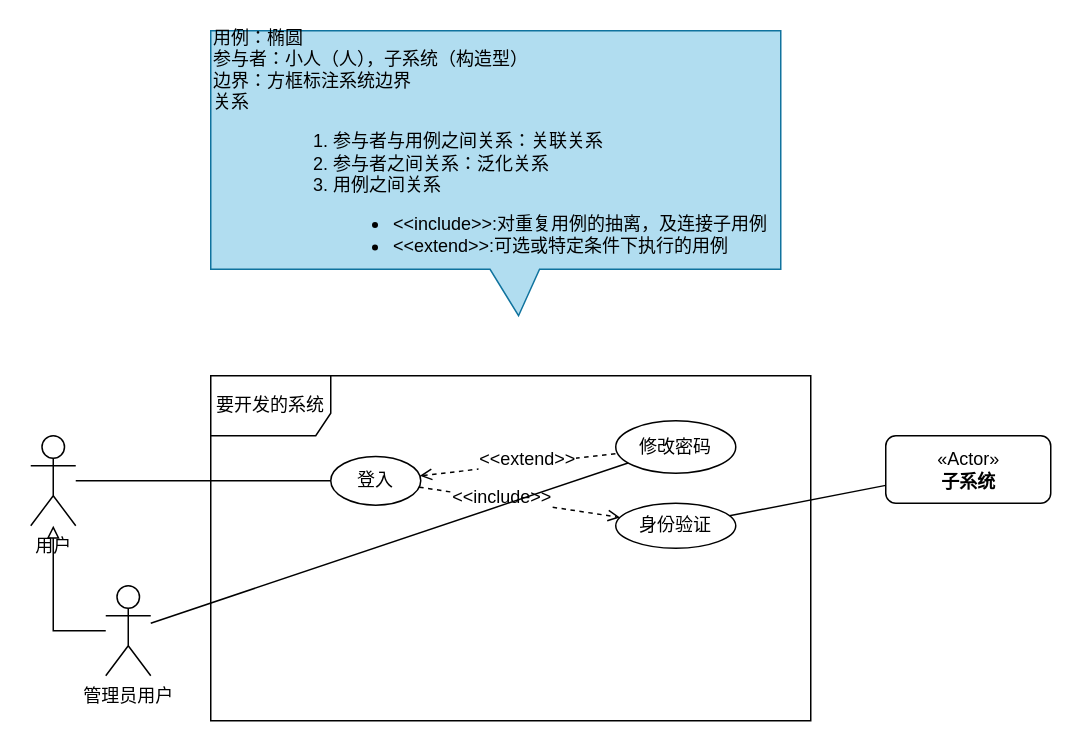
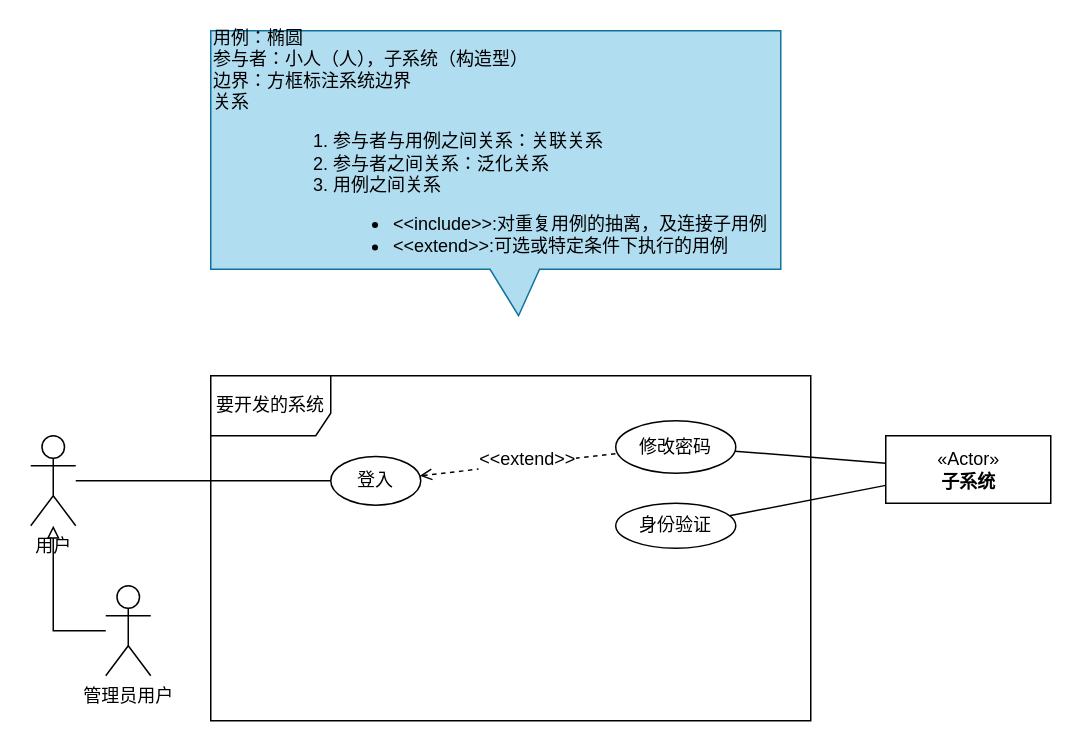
node "«Actor» 子系统": shape rounded rectangle -> rectangle
edge "登入" -> "身份验证": removed, label "<<include>>"
edge "修改密码" -- "管理员用户": now "修改密码" -- "«Actor» 子系统"
